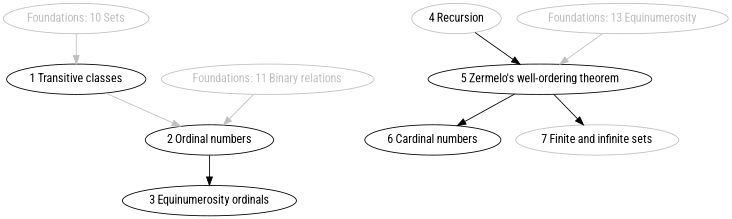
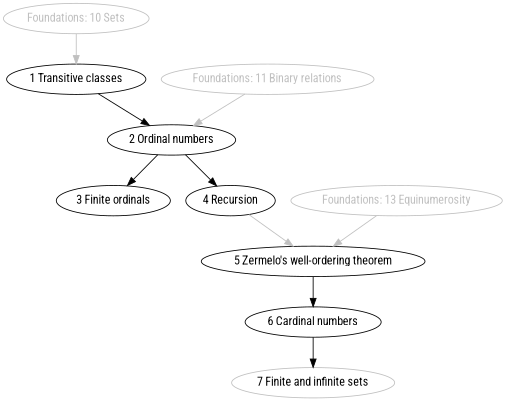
node "4 Recursion": color gray -> black
edge "4 Recursion" -> "5 Zermelo's well-ordering theorem": color black -> gray
edge "5 Zermelo's well-ordering theorem" -> "7 Finite and infinite sets": now "6 Cardinal numbers" -> "7 Finite and infinite sets"
edge "1 Transitive classes" -> "2 Ordinal numbers": color gray -> black
edge "2 Ordinal numbers" -> "4 Recursion": added
node "3 Equinumerosity ordinals": label "3 Equinumerosity ordinals" -> "3 Finite ordinals"
